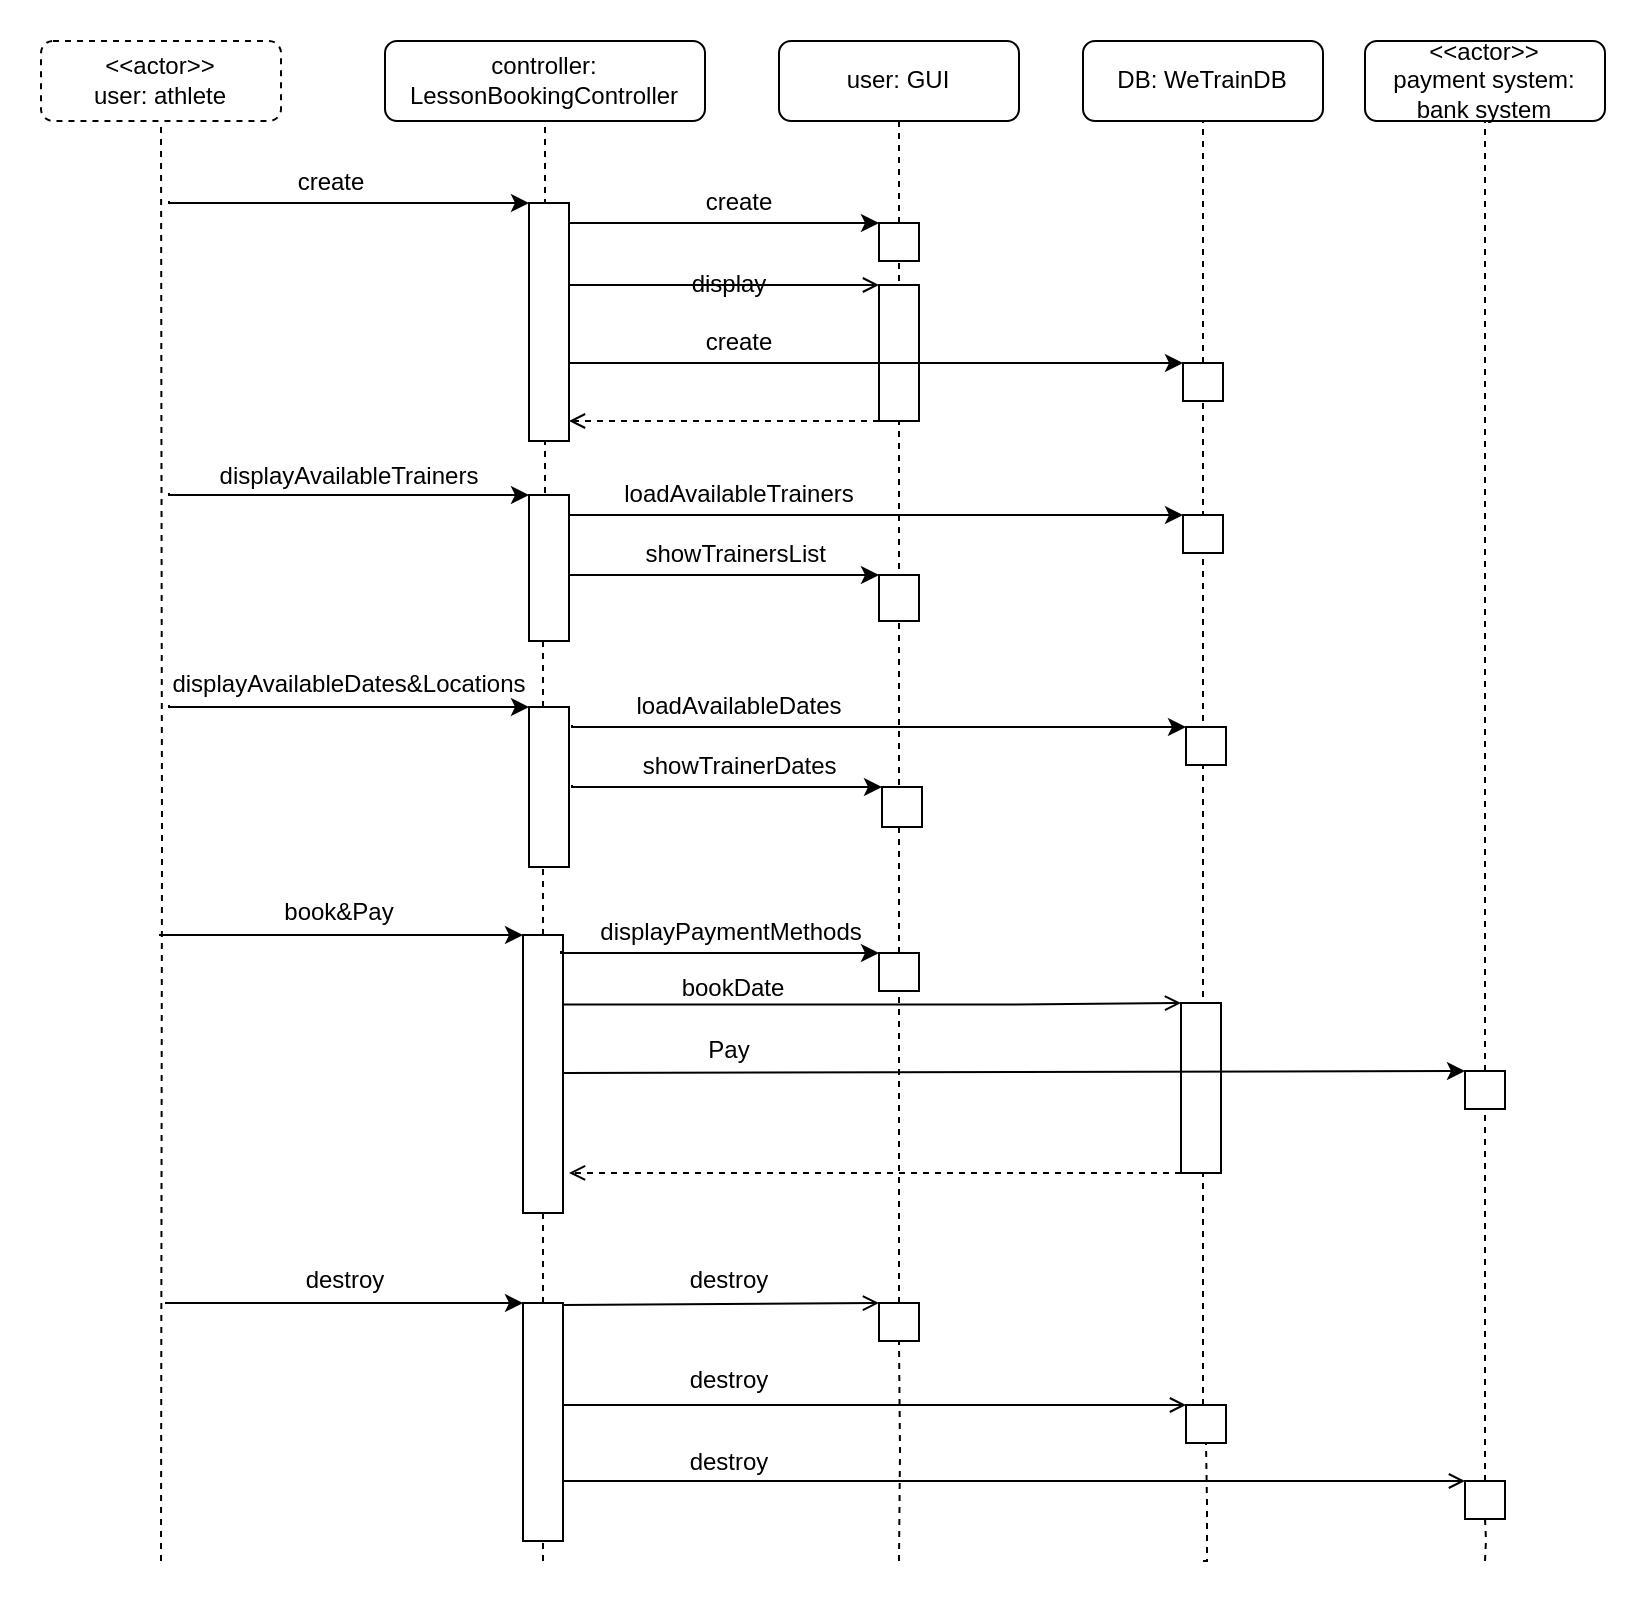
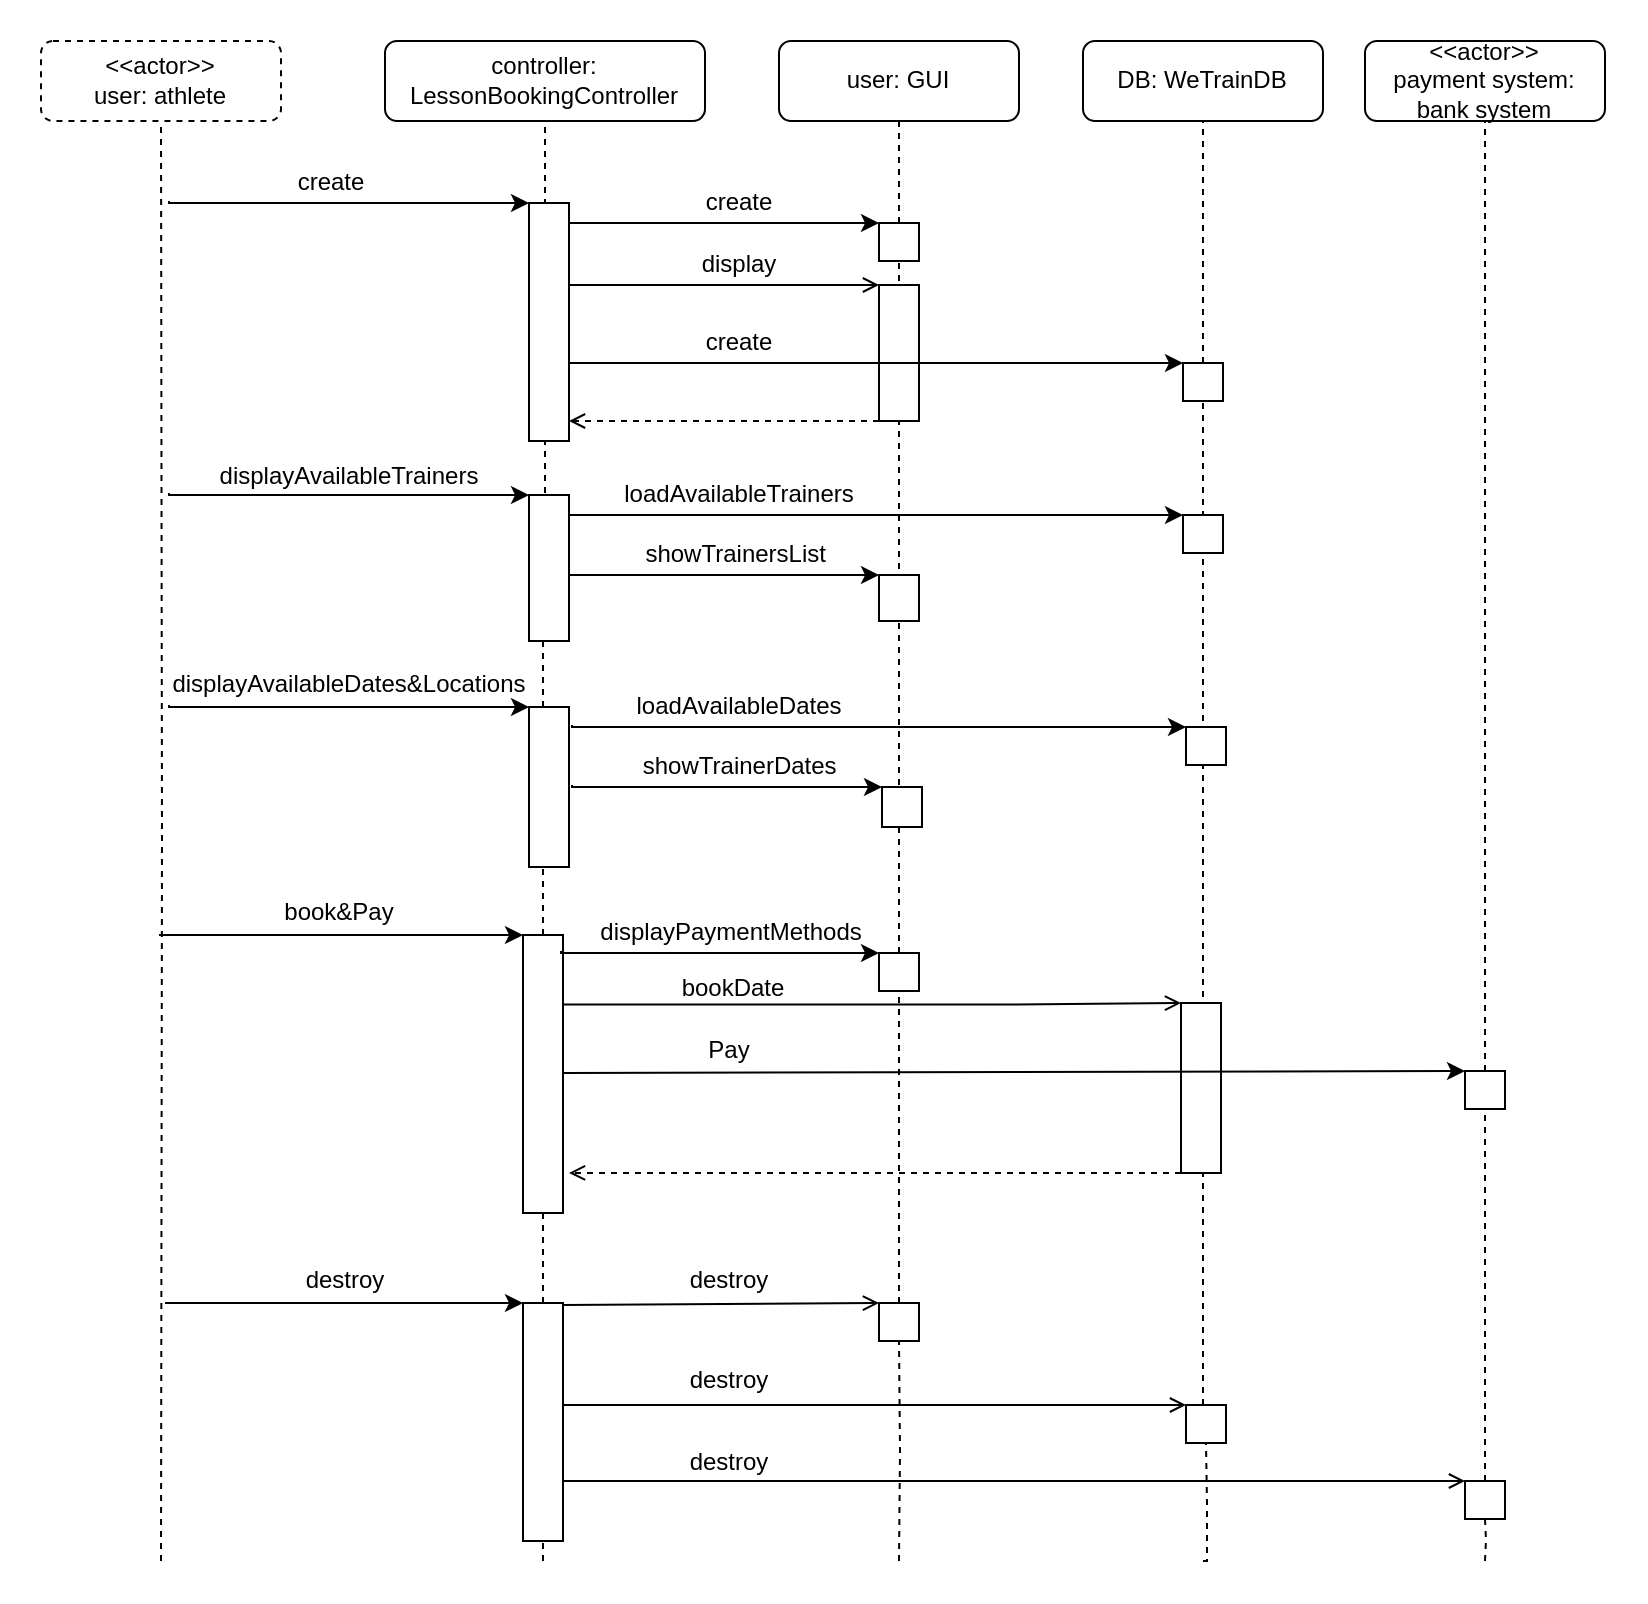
node "display": moved (729, 285) -> (739, 265)
